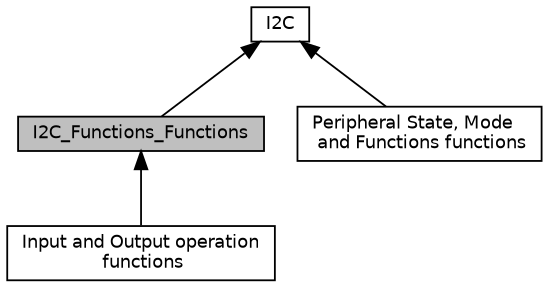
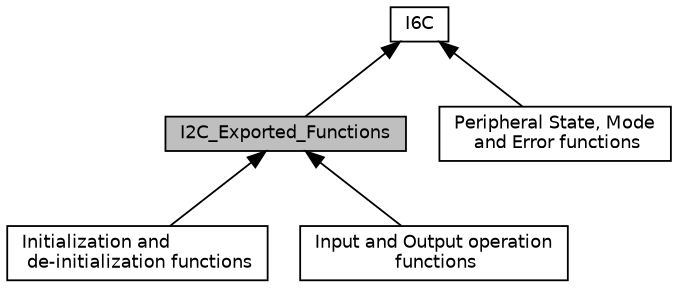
node "I2C": label "I2C" -> "I6C"
node "I2C_Functions_Functions": label "I2C_Functions_Functions" -> "I2C_Exported_Functions"
node "Peripheral State, Mode and Functions functions": label "Peripheral State, Mode and Functions functions" -> "Peripheral State, Mode and Error functions"
node "Initialization and de-initialization functions": added
